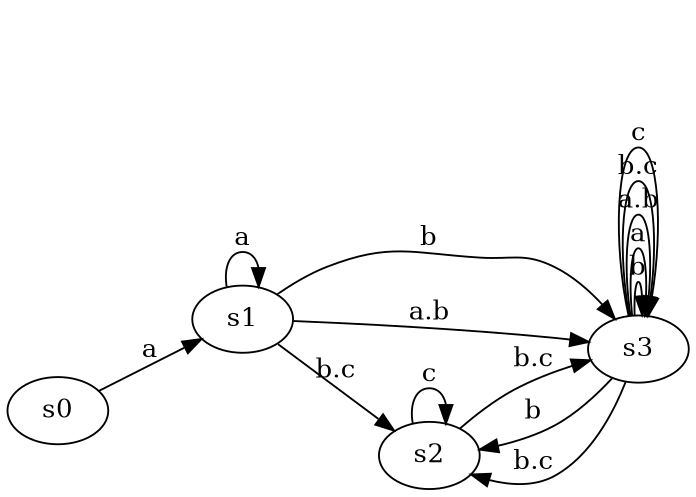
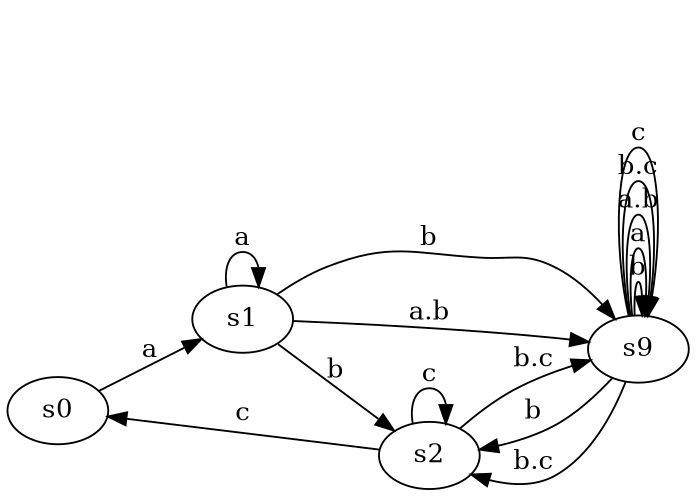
node "s3": label "s3" -> "s9"
edge "s1" -> "s2": label "b.c" -> "b"
edge "s2" -> "s0": added, label "c"
